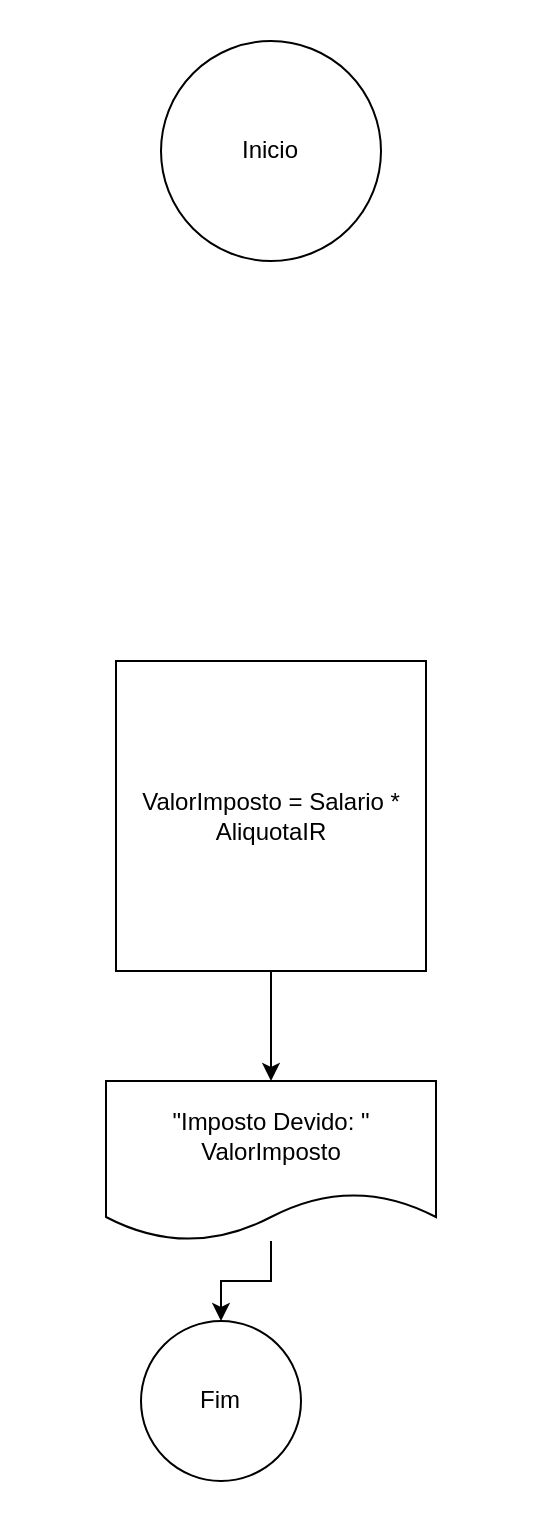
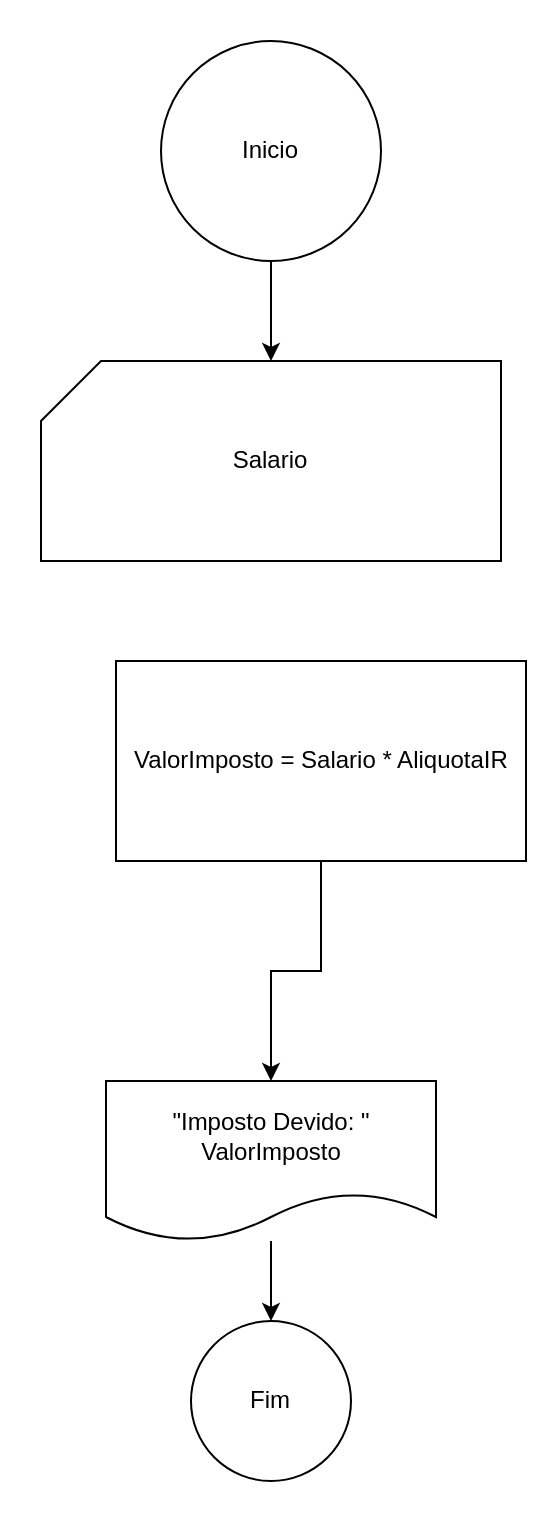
edge "Inicio" -> "Salario": added
node "Salario": added
node "ValorImposto = Salario * AliquotaIR": size 310x310 -> 410x200
node "Fim": moved (221, 1401) -> (271, 1401)
